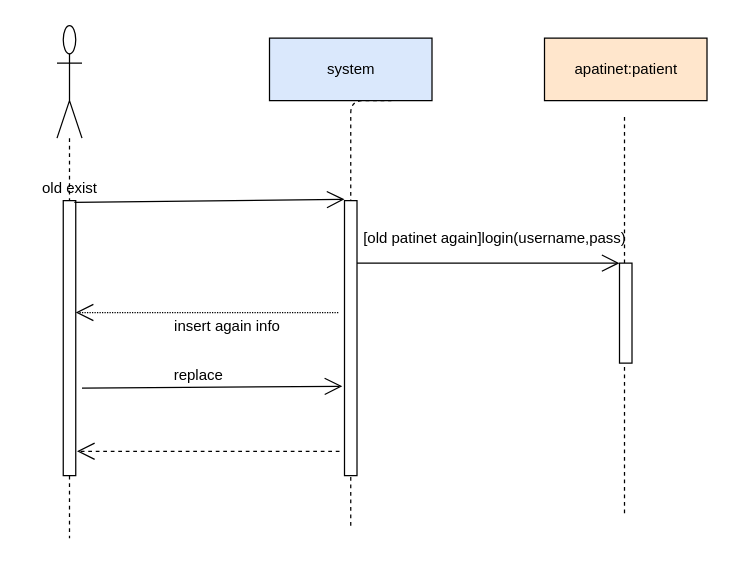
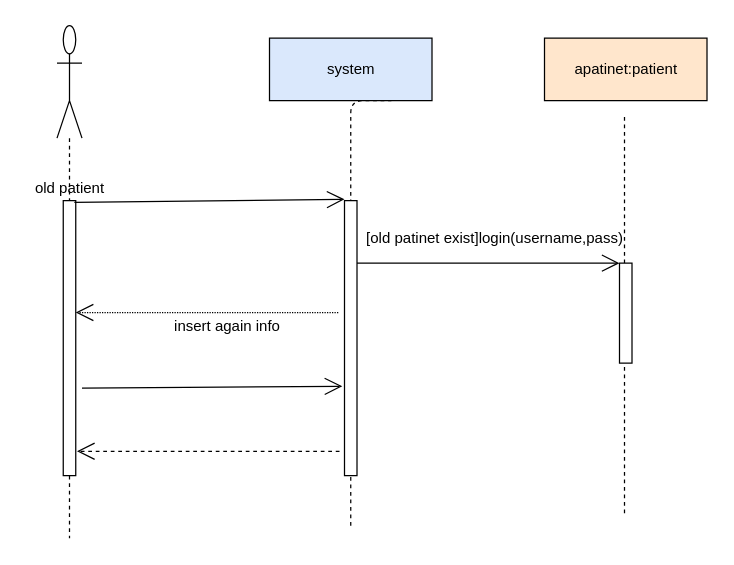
node "old exist": label "old exist" -> "old patient"
node "[old patinet again]login(username,pass)": label "[old patinet again]login(username,pass)" -> "[old patinet exist]login(username,pass)"
node "replace": removed
